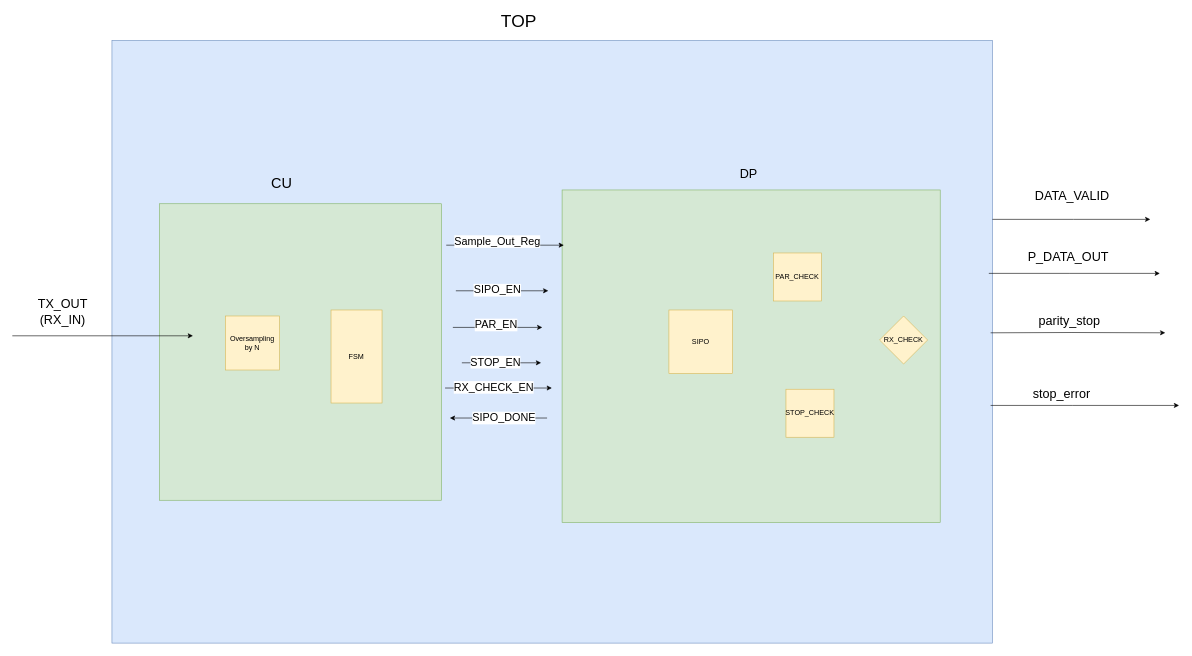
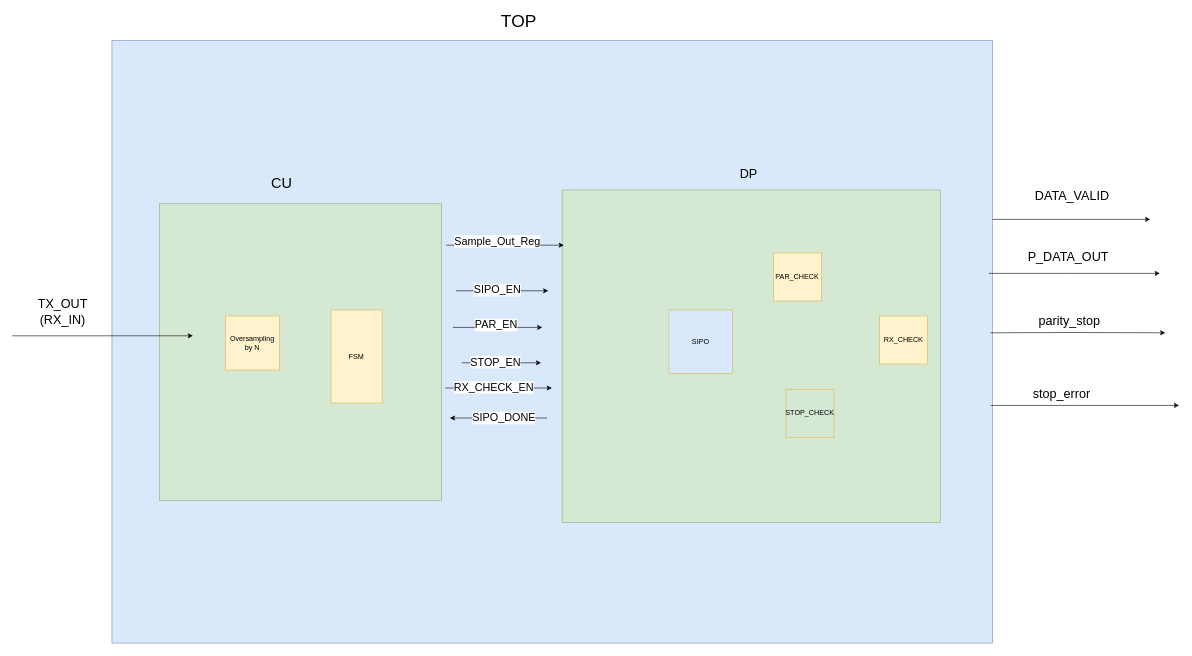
node "RX_CHECK": shape diamond -> rectangle
node "SIPO": fillcolor #fff2cc -> #dae8fc
node "STOP_CHECK": fillcolor #fff2cc -> #d5e8d4
